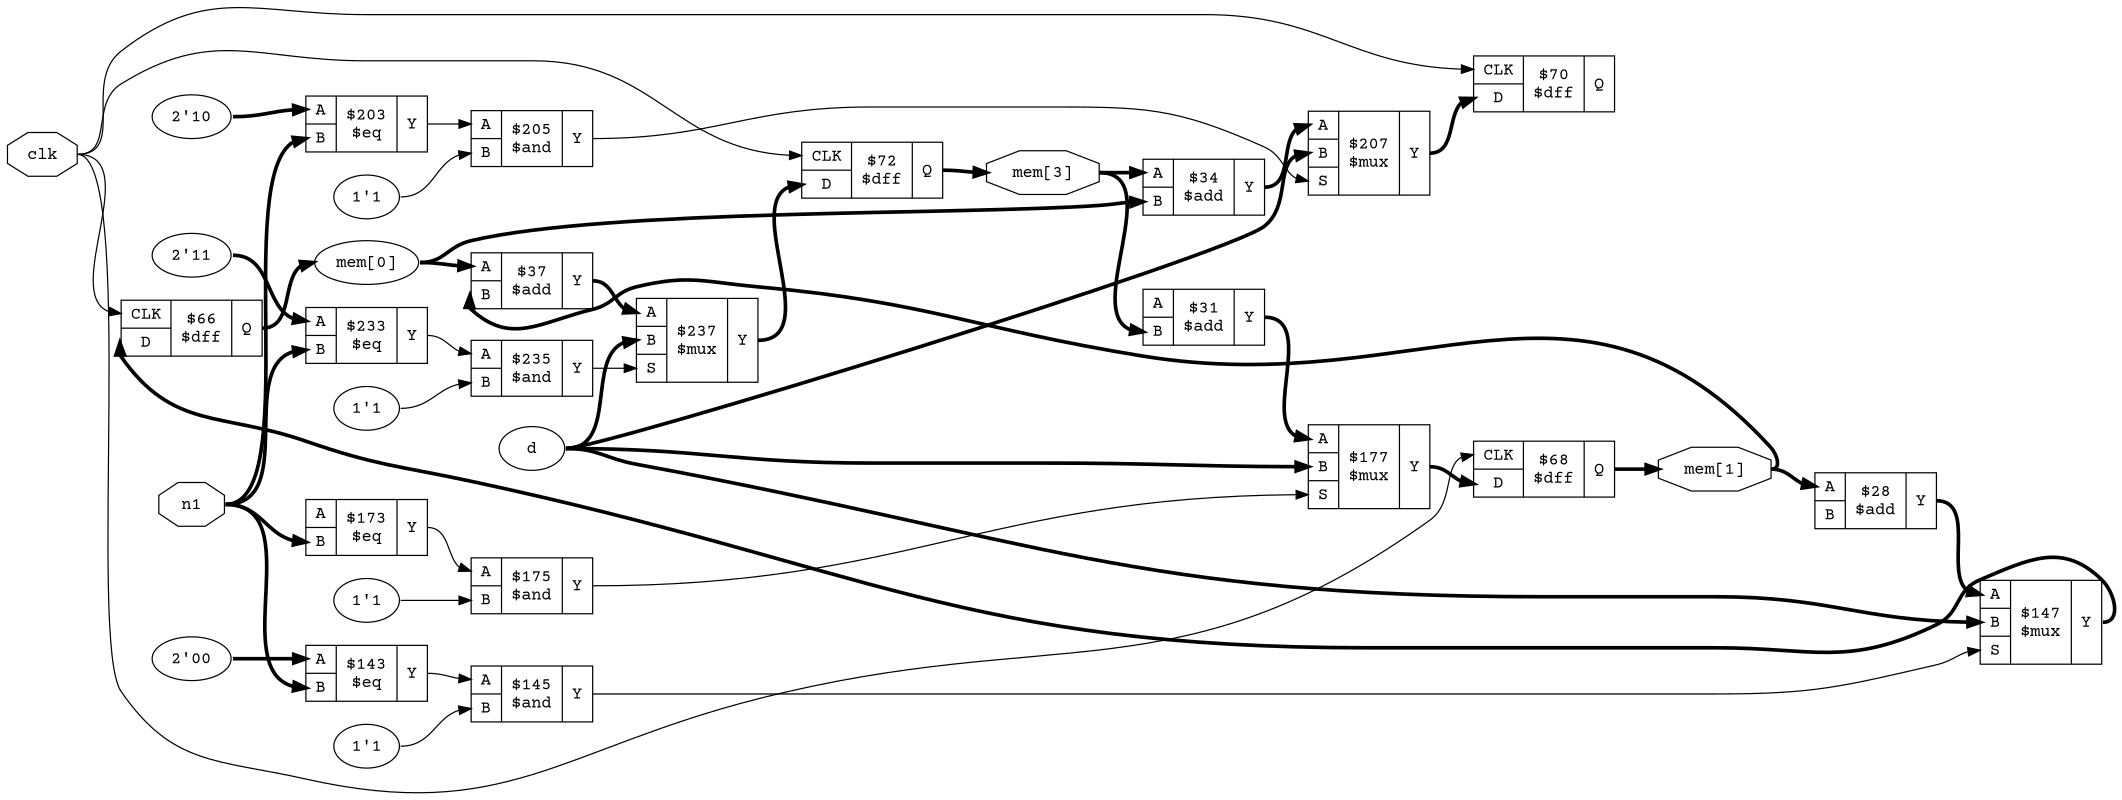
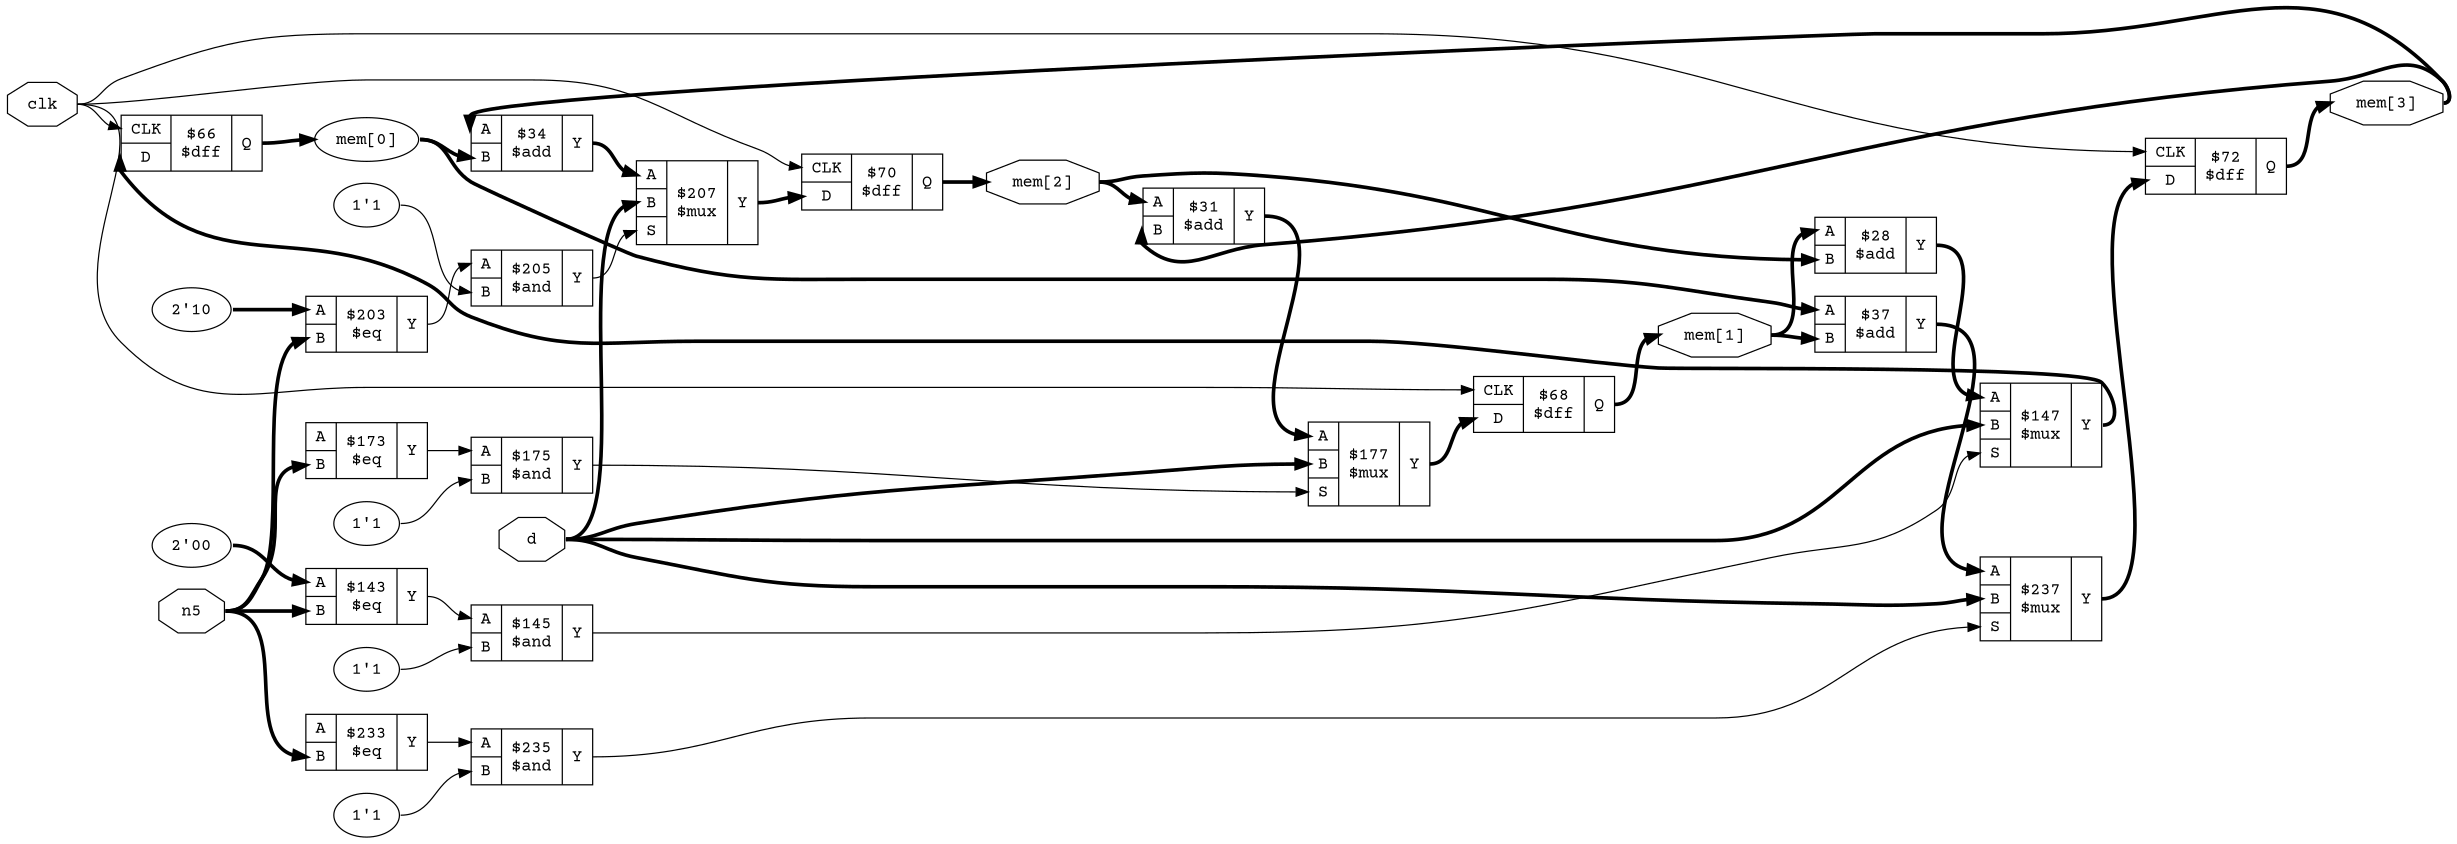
node "mem[2]": added
node "2'11": removed
node "d": shape ellipse -> octagon
node "n1": label "n1" -> "n5"
